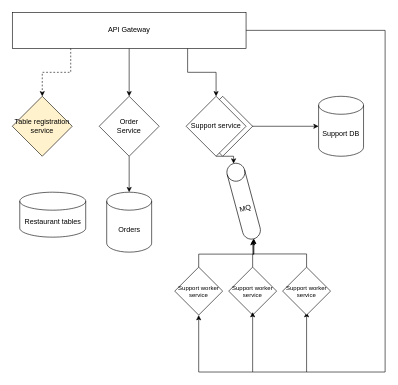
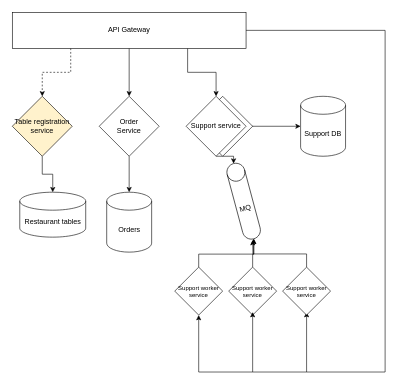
node "Support DB": moved (341, 126) -> (323, 126)
edge "Table registration service" -> "Restaurant tables": added
